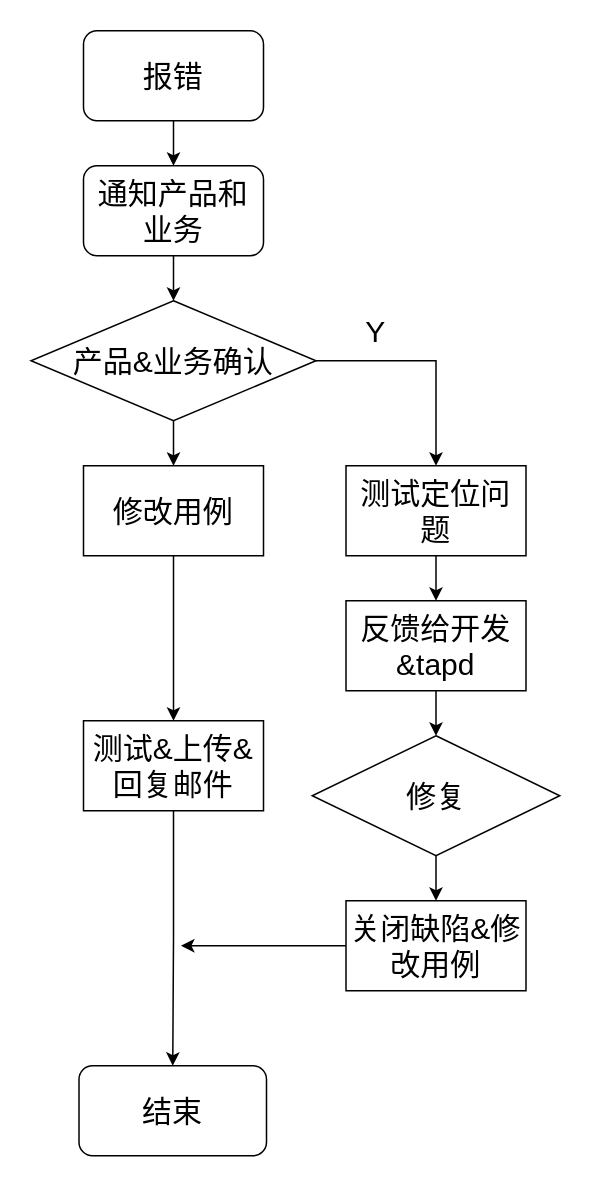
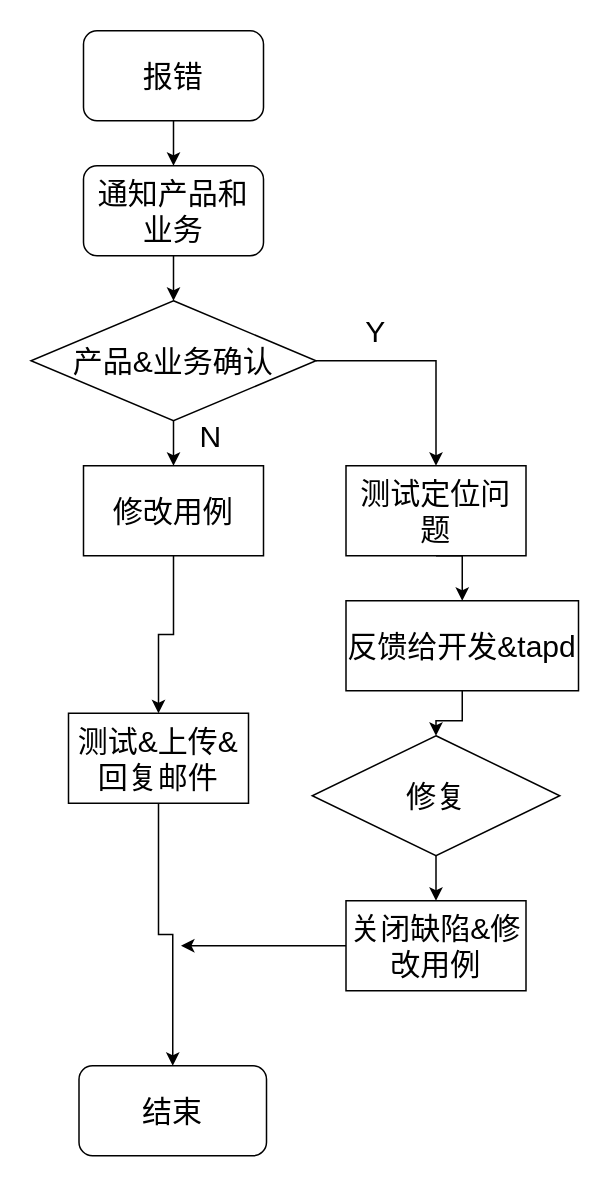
node "N": added
node "反馈给开发&tapd": size 180x90 -> 233x90
node "测试&上传&回复邮件": moved (173, 766) -> (158, 758)
